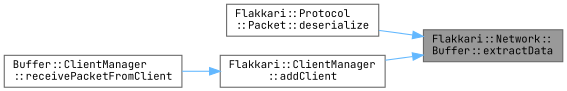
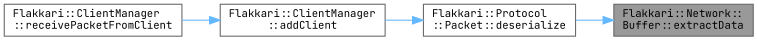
edge "Flakkari::ClientManager ::addClient" -> "Flakkari::Network:: Buffer::extractData": now "Flakkari::ClientManager ::addClient" -> "Flakkari::Protocol ::Packet::deserialize"
node "Buffer::ClientManager ::receivePacketFromClient": label "Buffer::ClientManager ::receivePacketFromClient" -> "Flakkari::ClientManager ::receivePacketFromClient"
